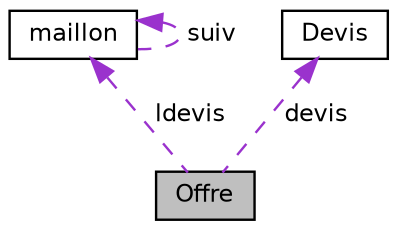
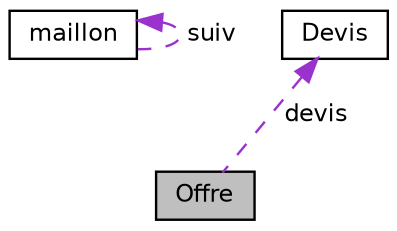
edge "Offre" -> "maillon": removed, label "ldevis"
